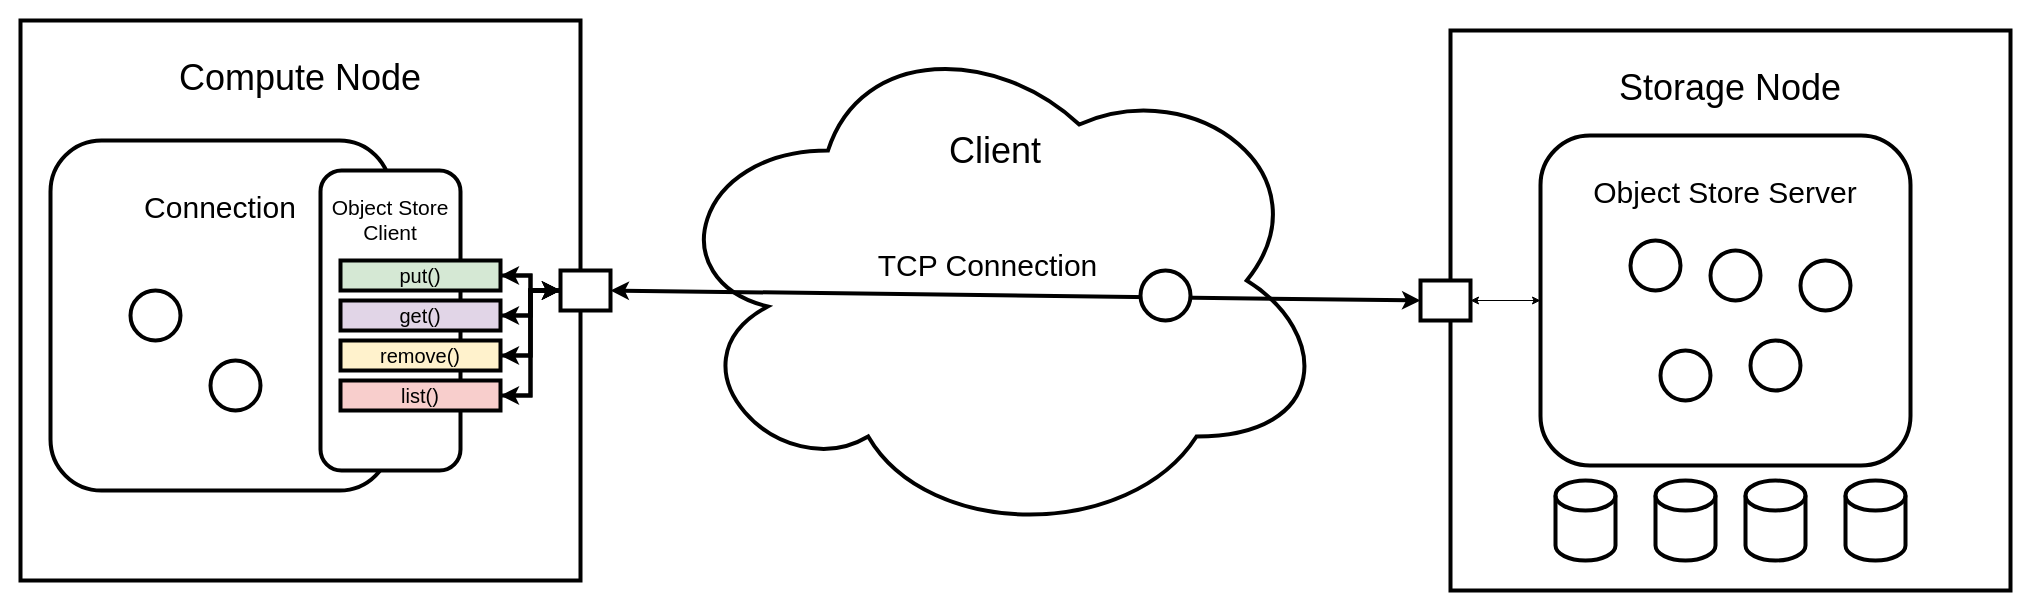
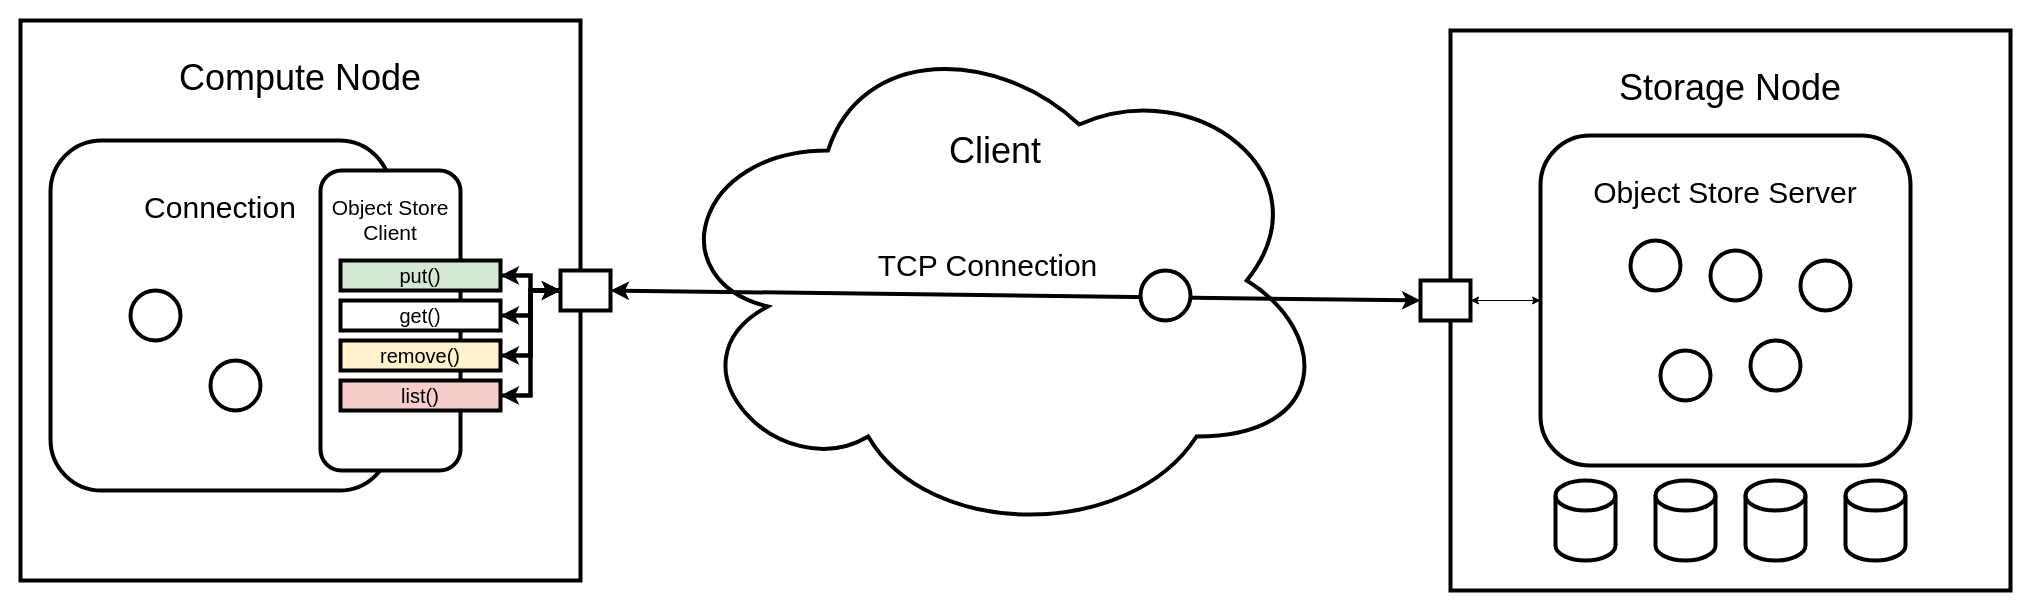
node "get()": fillcolor #e1d5e7 -> #ffffff
